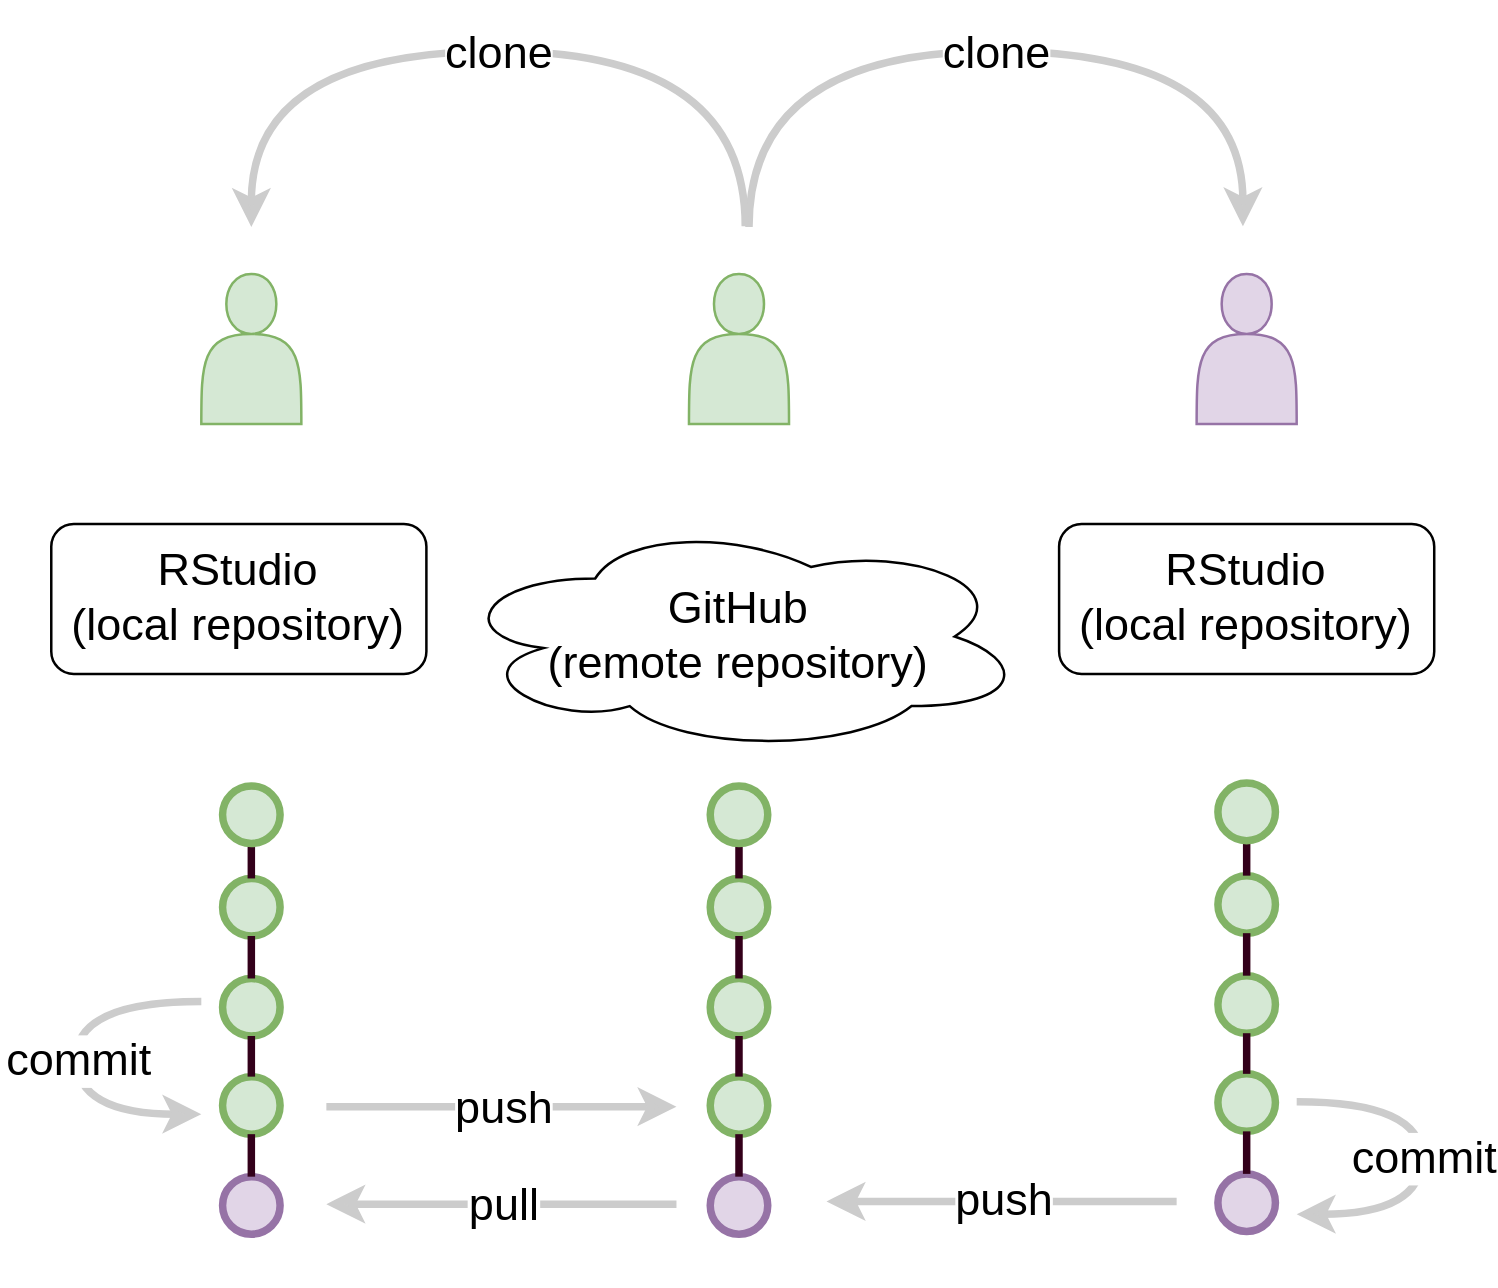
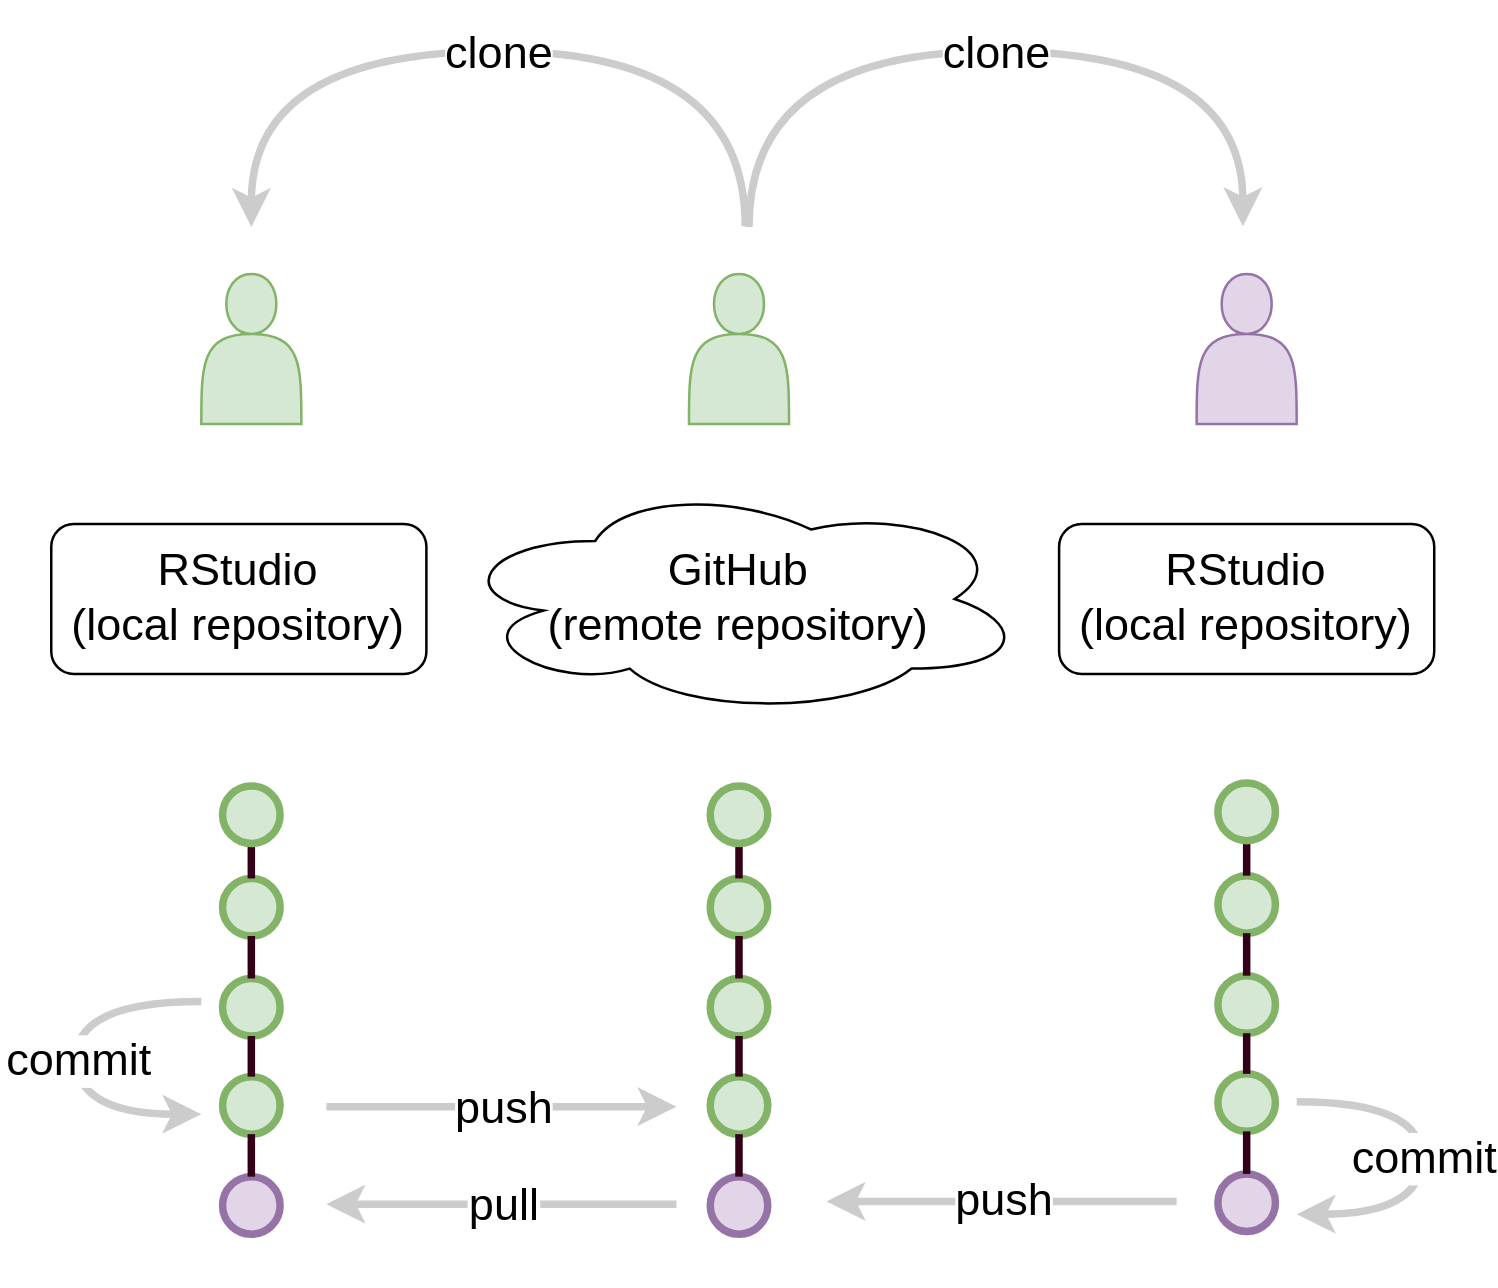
node "GitHub (remote repository)": moved (739, 636) -> (739, 599)
